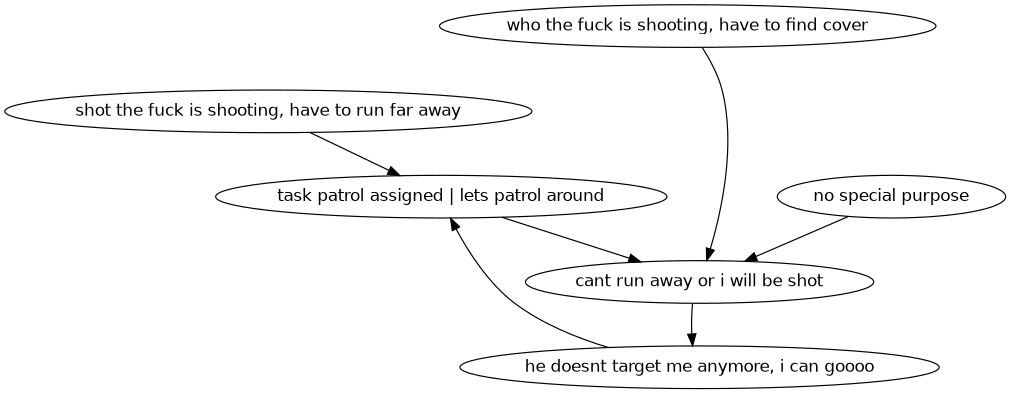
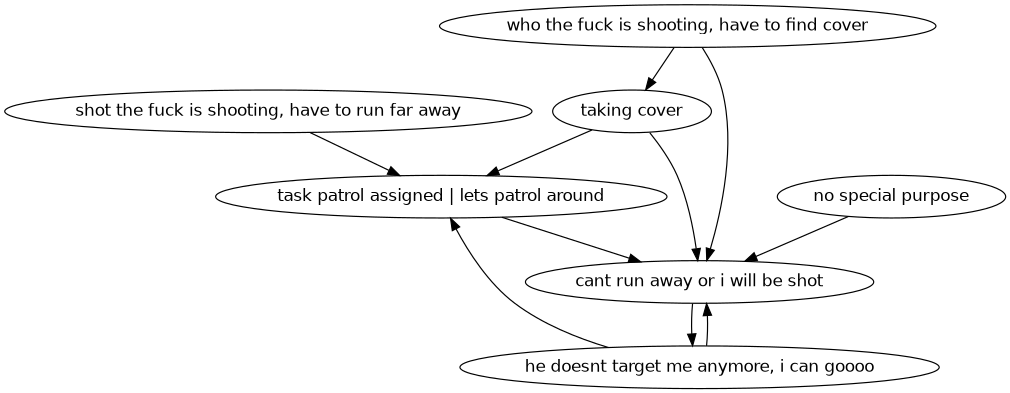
node "taking cover": added
edge "he doesnt target me anymore, i can goooo" -> "cant run away or i will be shot": added
